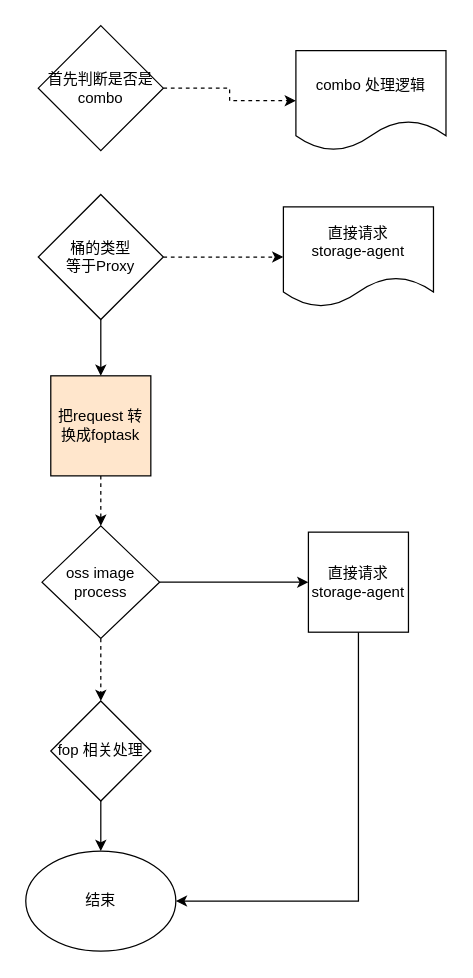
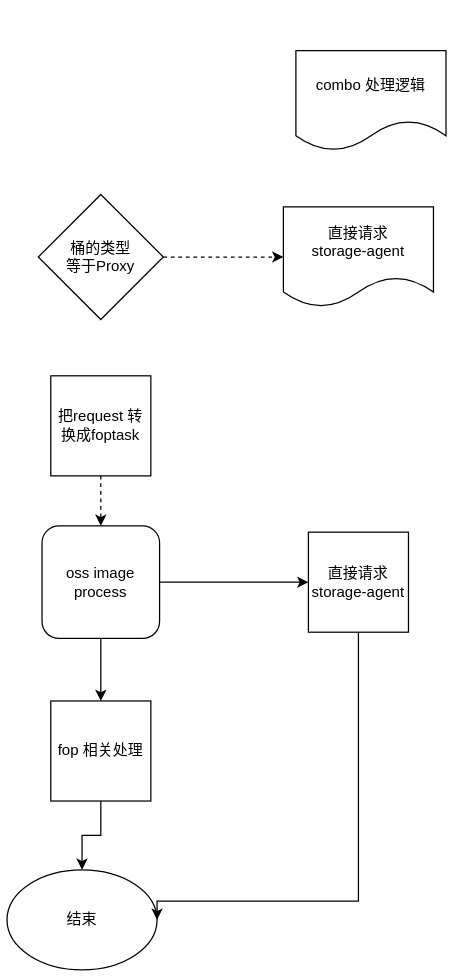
node "首先判断是否是 combo": removed
edge "首先判断是否是 combo" -> "combo 处理逻辑": removed
edge "桶的类型 等于Proxy" -> "把request 转换成foptask": removed
node "把request 转换成foptask": fillcolor #ffe6cc -> #ffffff
node "oss image process": shape diamond -> rounded rectangle
edge "oss image process" -> "fop 相关处理": style dashed -> solid
node "fop 相关处理": shape diamond -> rectangle
node "结束": moved (101, 901) -> (82, 919)
